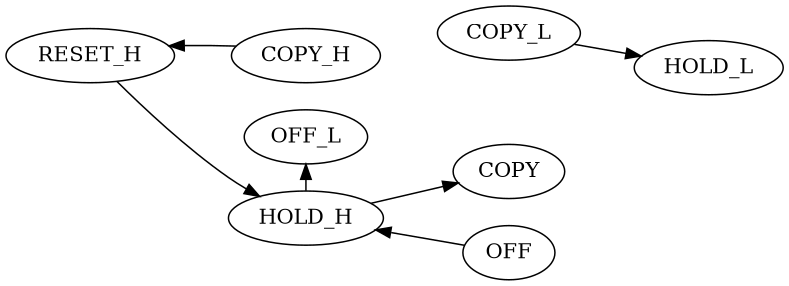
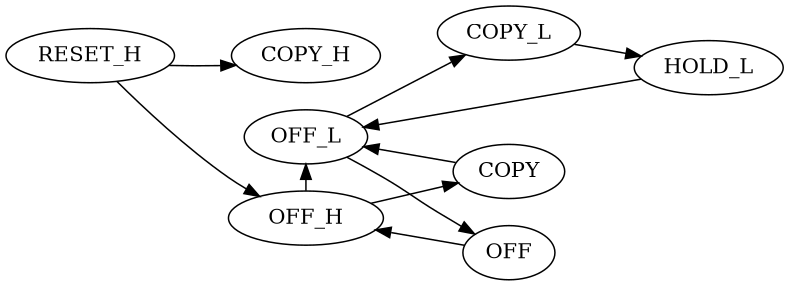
edge "COPY_H" -> "RESET_H": reversed
edge "OFF_L" -> "COPY_L": added
edge "HOLD_L" -> "OFF_L": added
edge "COPY" -> "OFF_L": added
edge "OFF_L" -> "OFF": added
node "HOLD_H": label "HOLD_H" -> "OFF_H"
